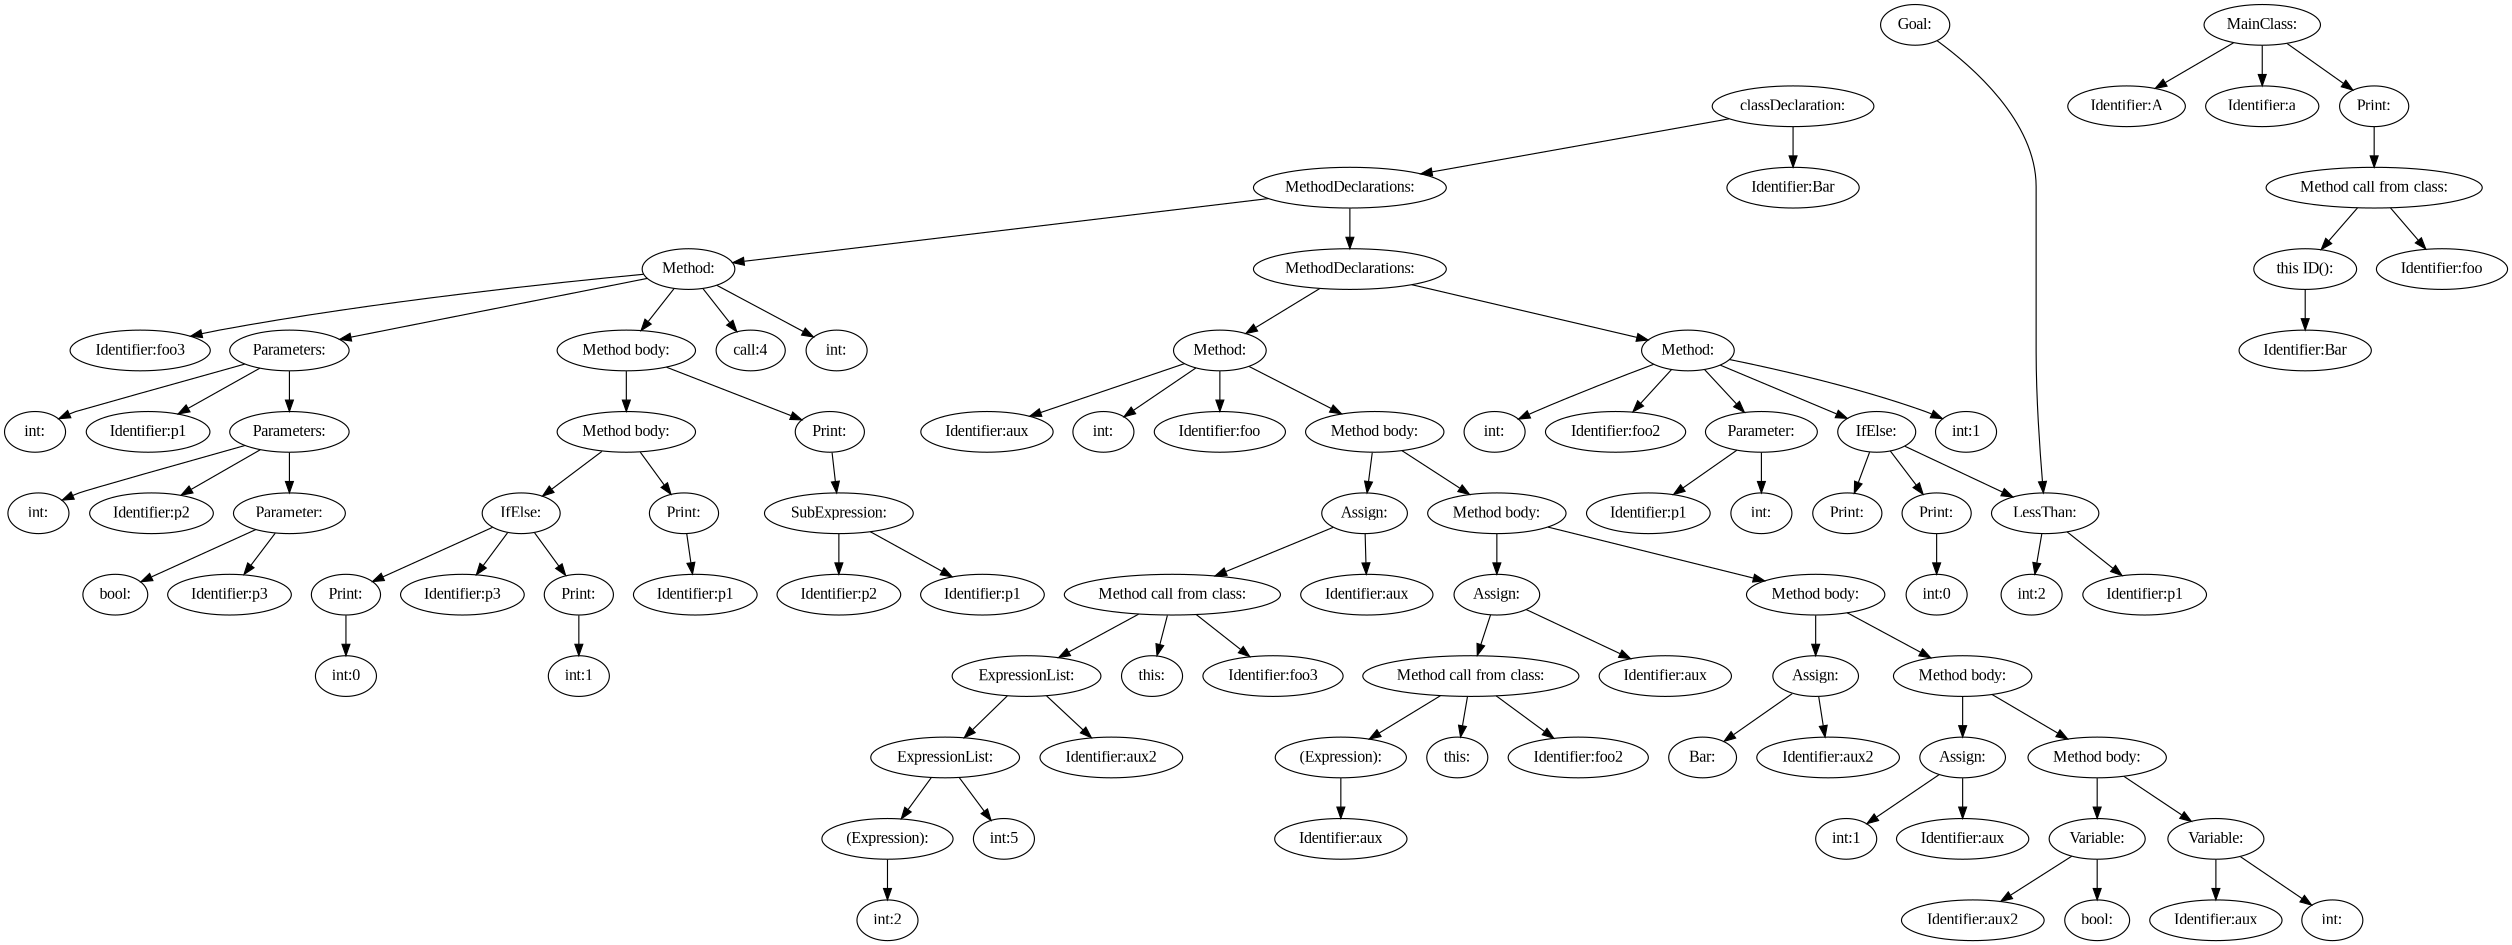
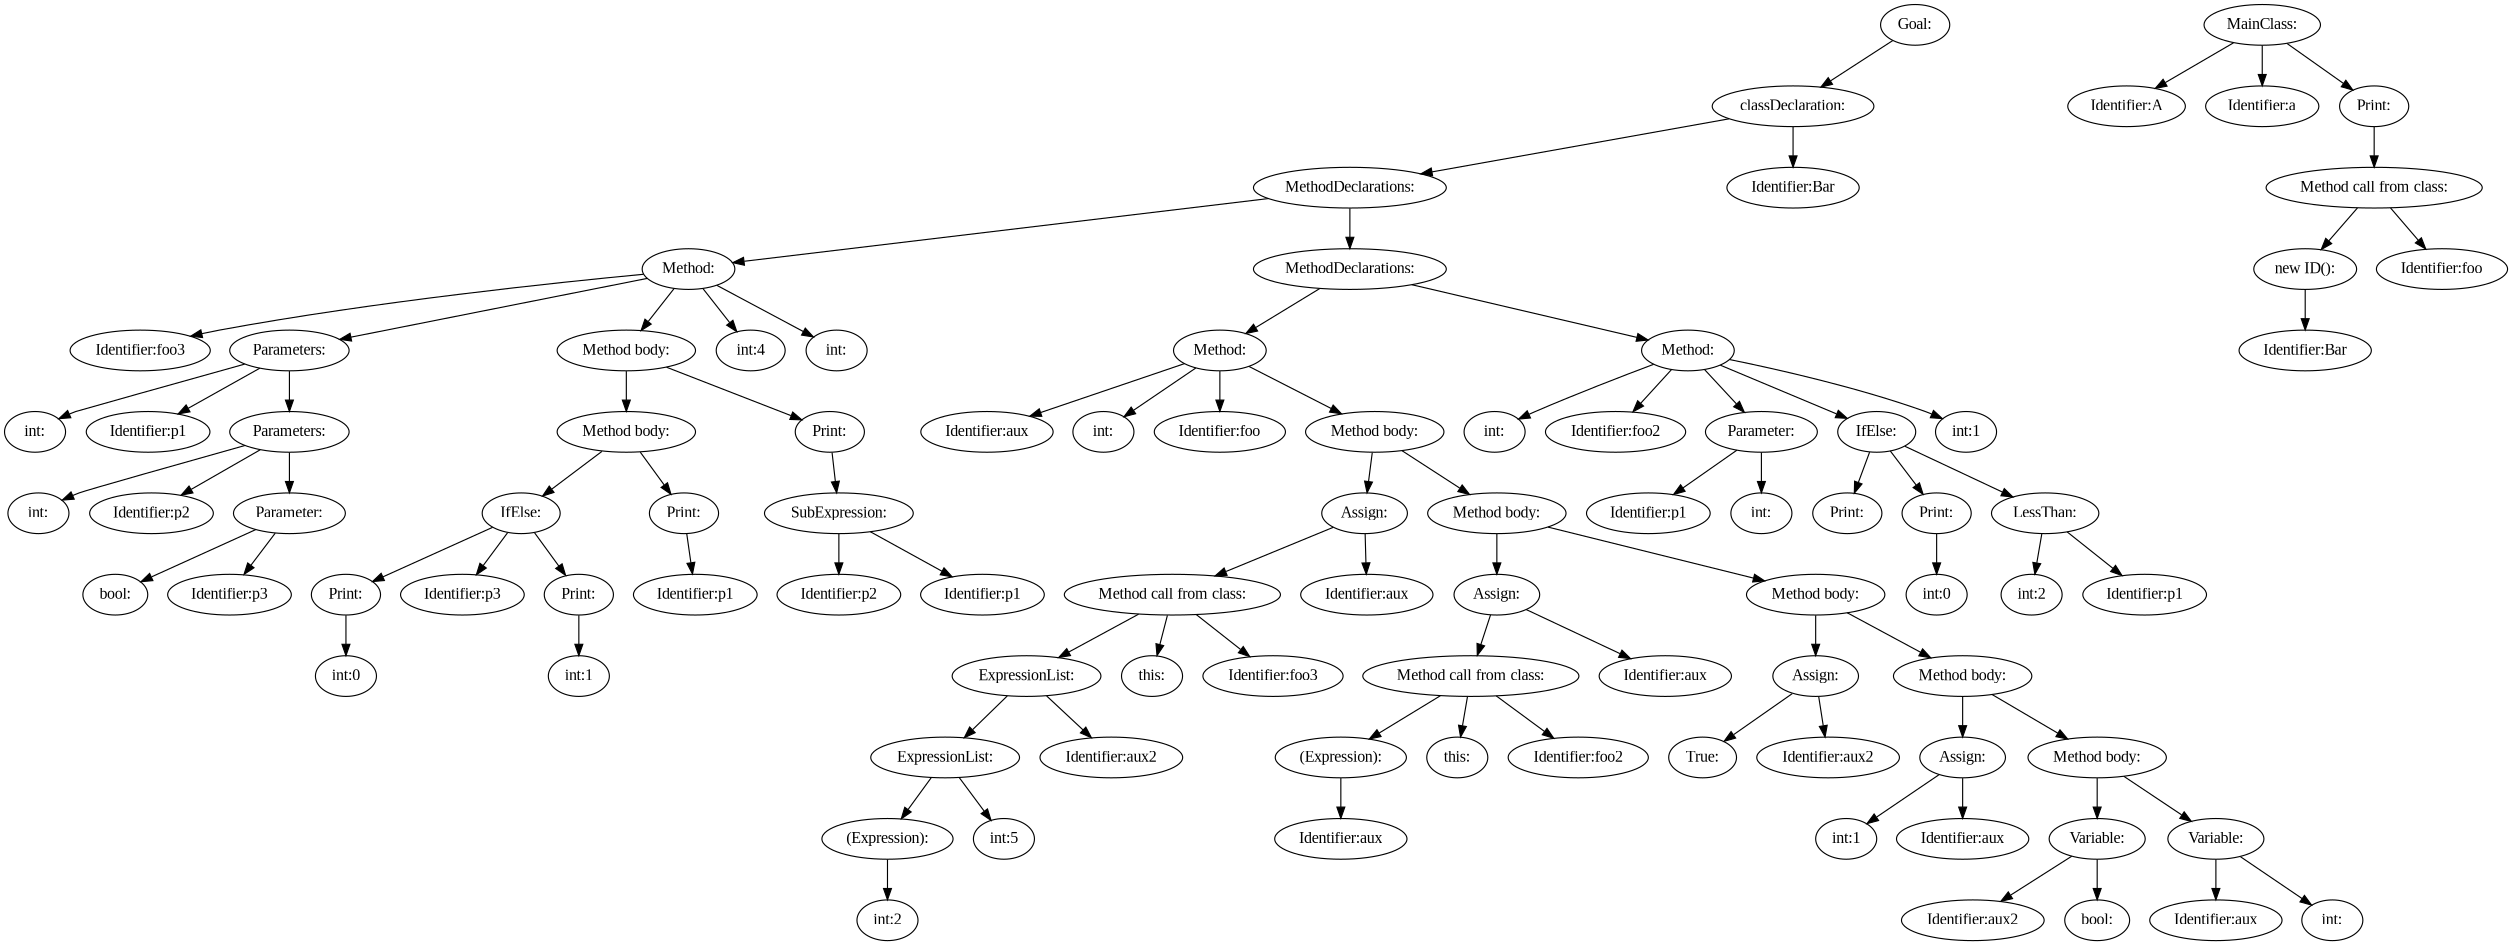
edge "Goal:" -> "LessThan:": now "Goal:" -> "classDeclaration:"
node "this ID():": label "this ID():" -> "new ID():"
node "call:4": label "call:4" -> "int:4"
node "Bar:": label "Bar:" -> "True:"
